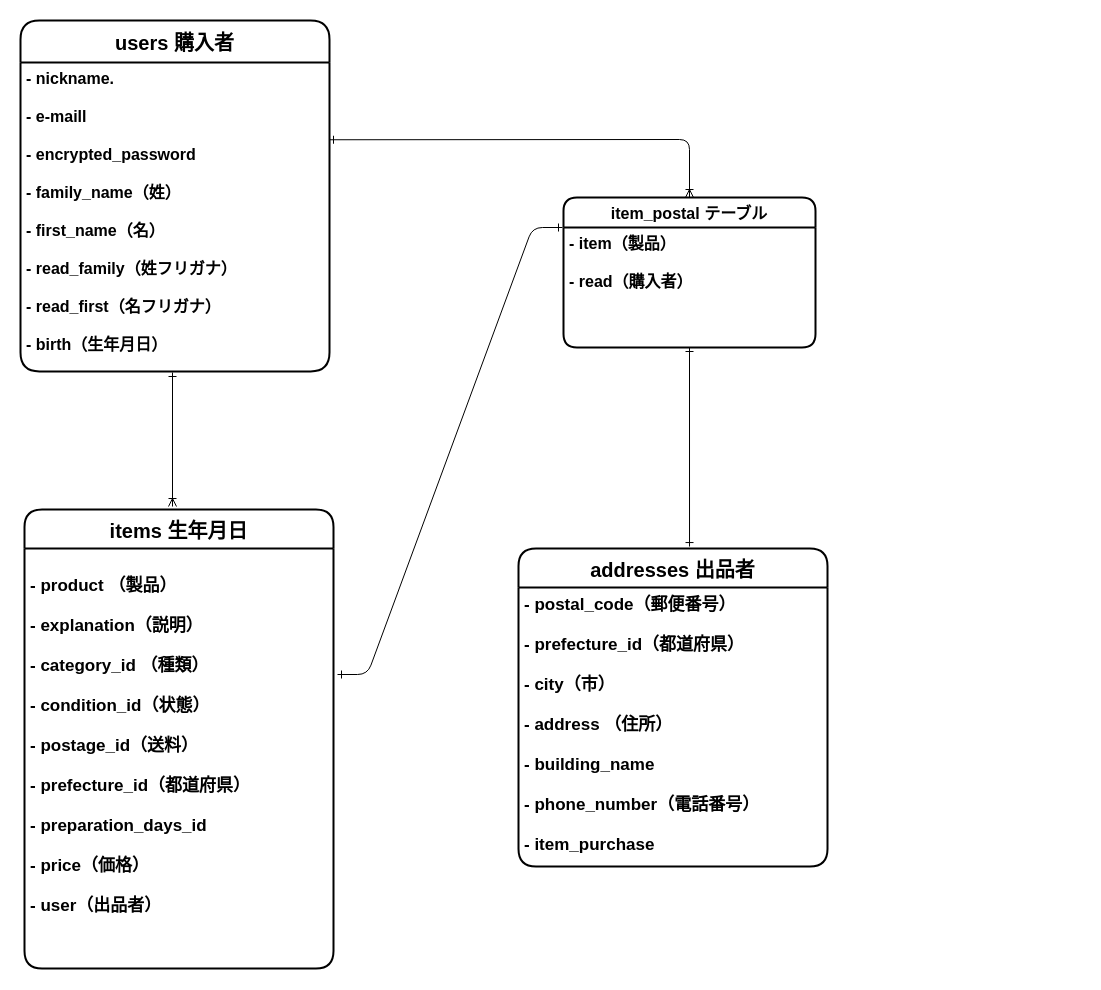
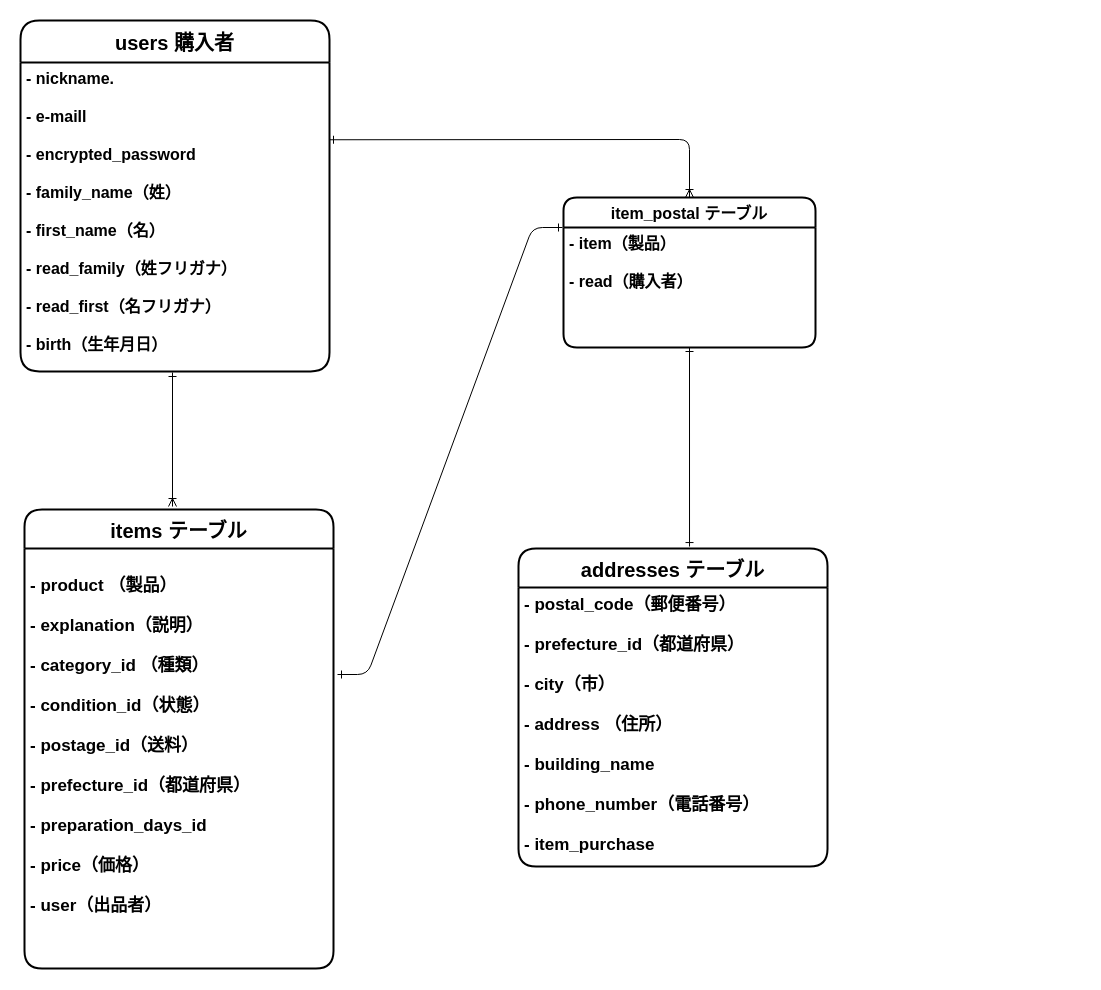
node "items 生年月日": label "items 生年月日" -> "items テーブル"
node "addresses 出品者": label "addresses 出品者" -> "addresses テーブル"
